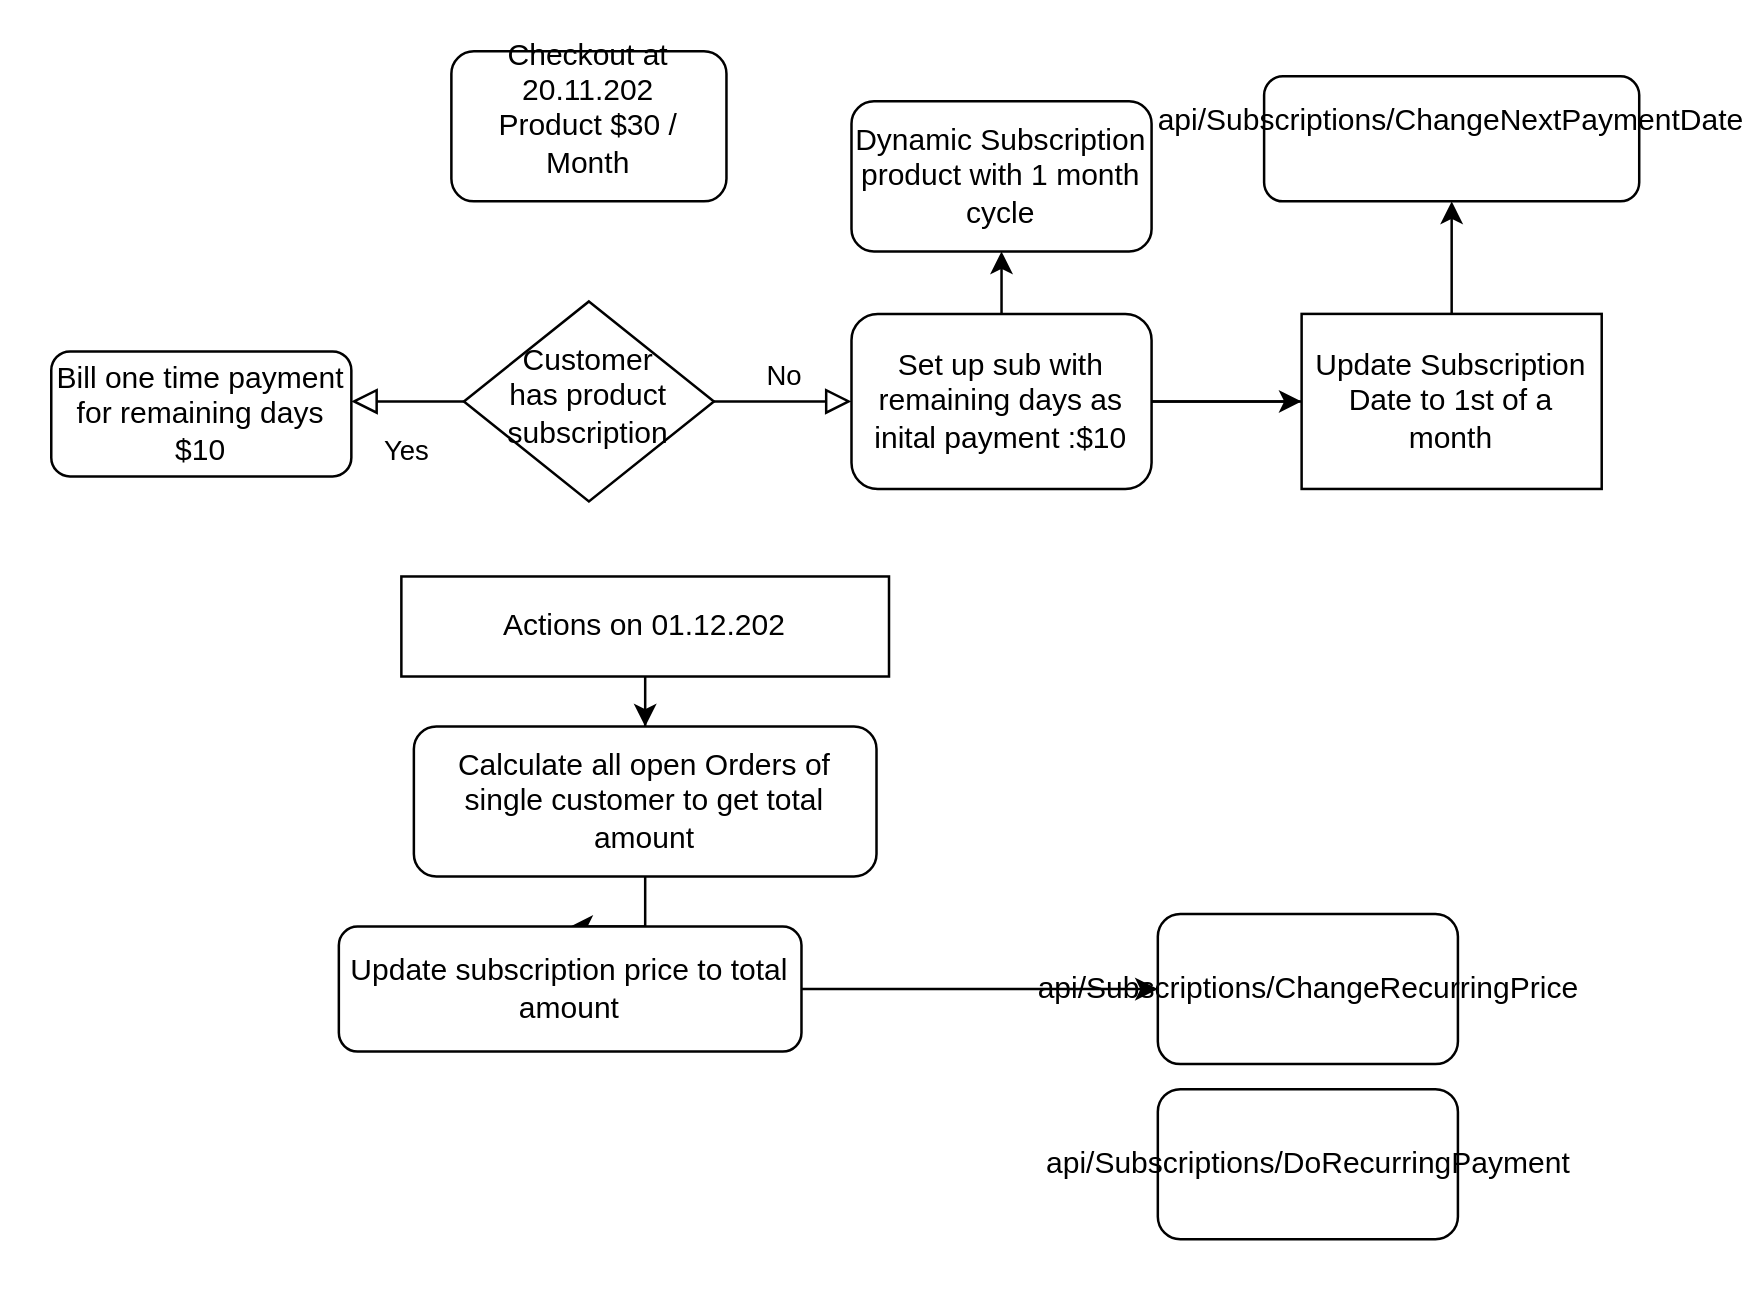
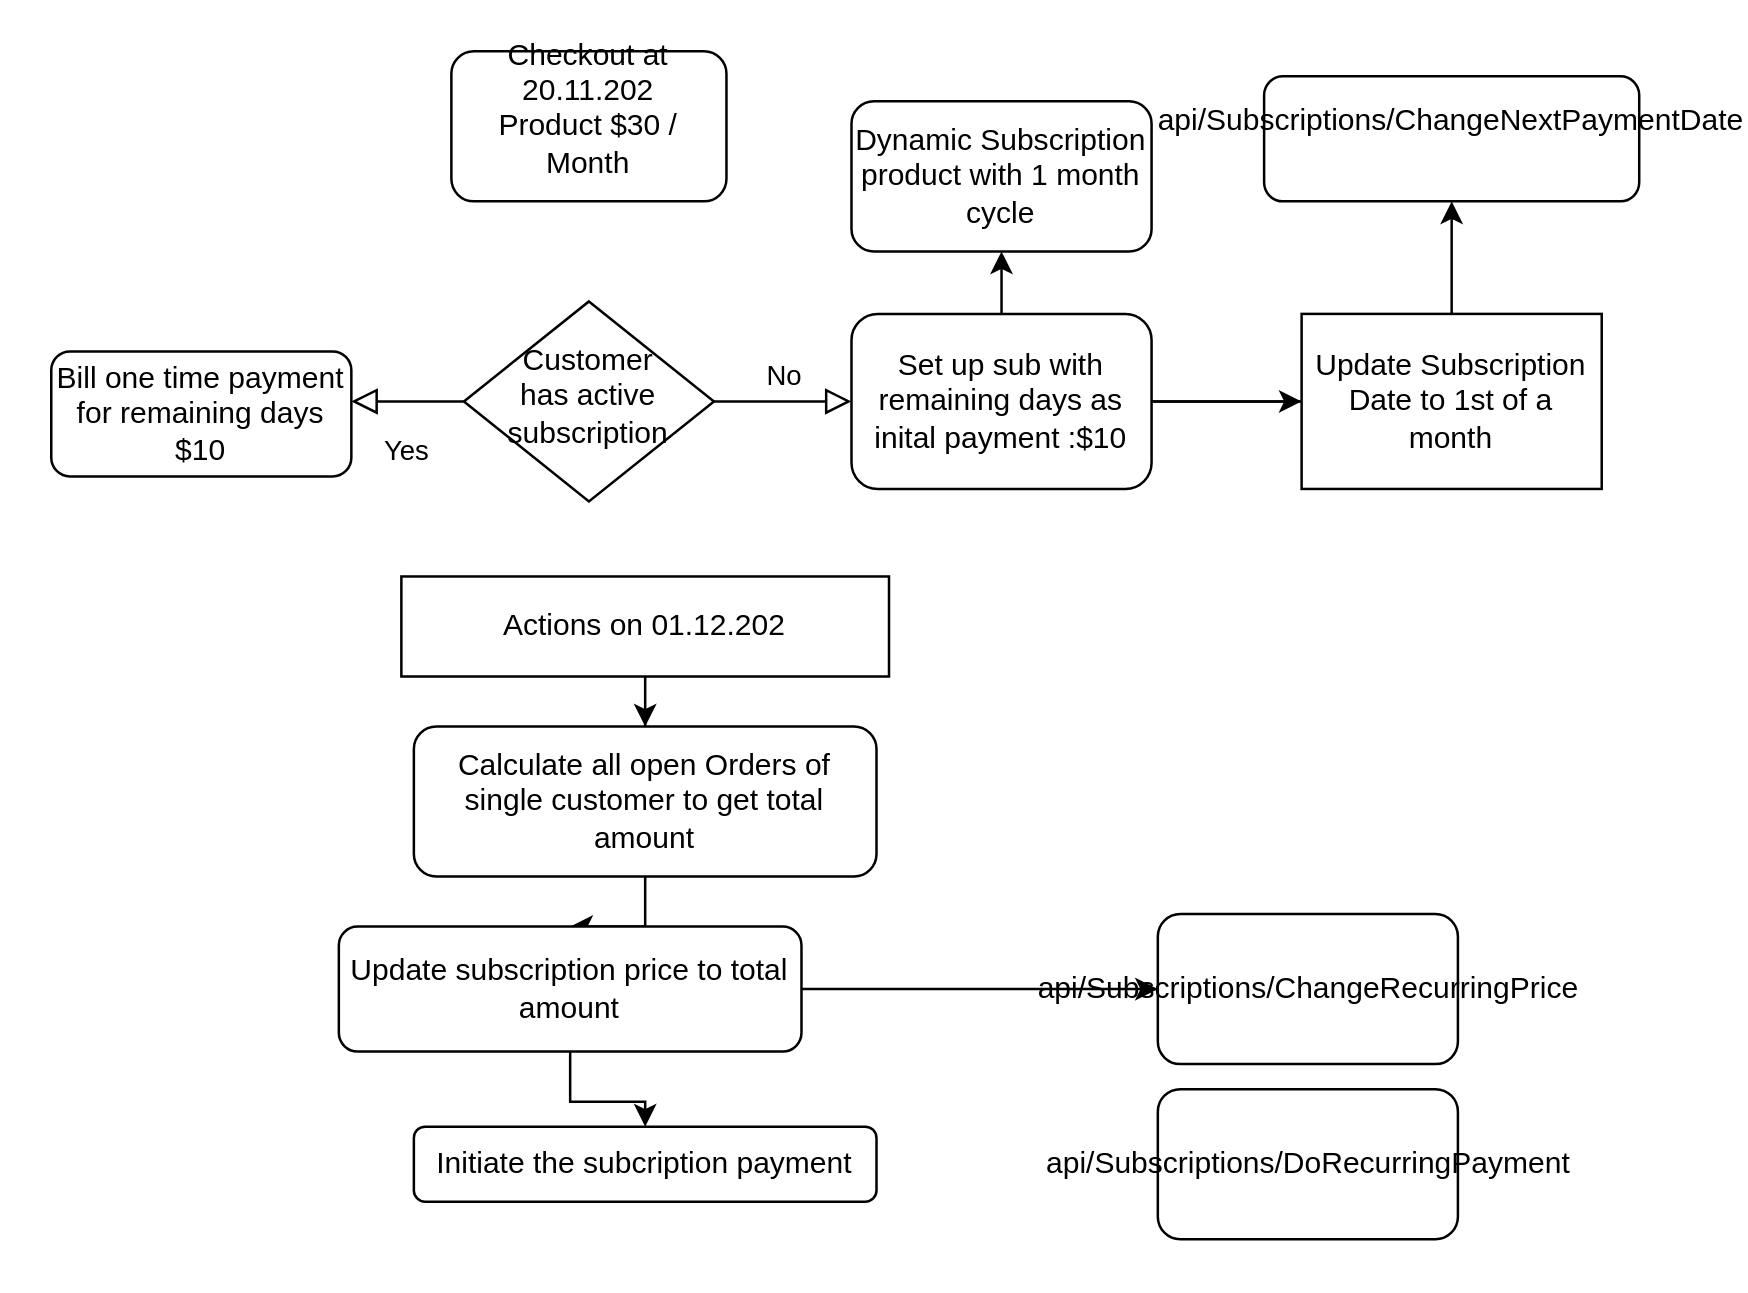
node "Customer has product subscription": label "Customer has product subscription" -> "Customer has active subscription"
edge "Update subscription price to total amount" -> "Initiate the subcription payment": added
node "Initiate the subcription payment": added
